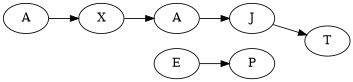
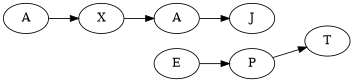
edge "J" -> "T": now "P" -> "T"
